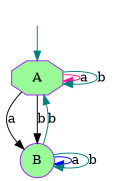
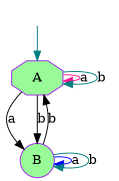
edge "B" -> "A": color teal -> black
